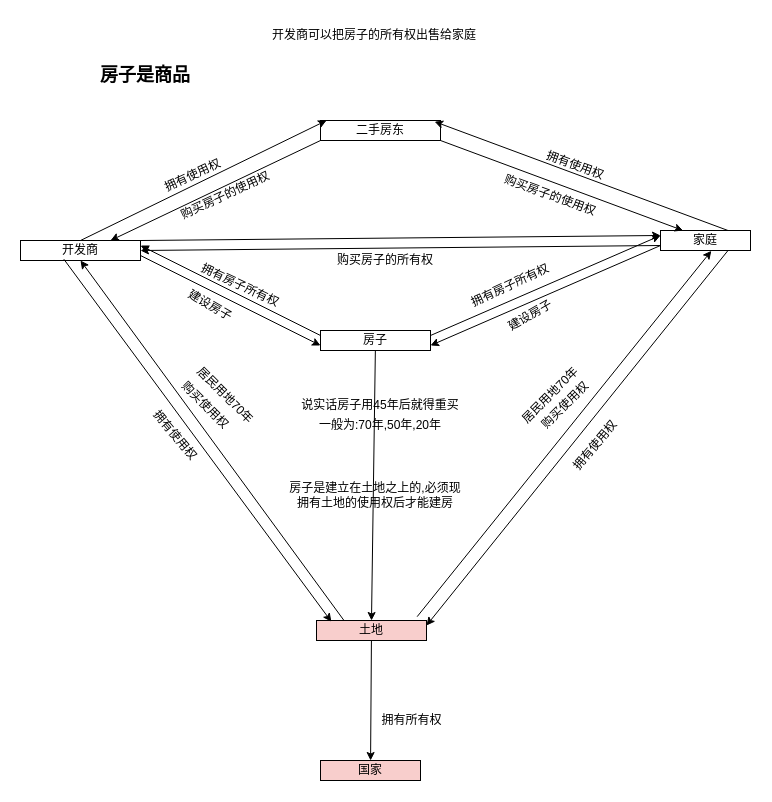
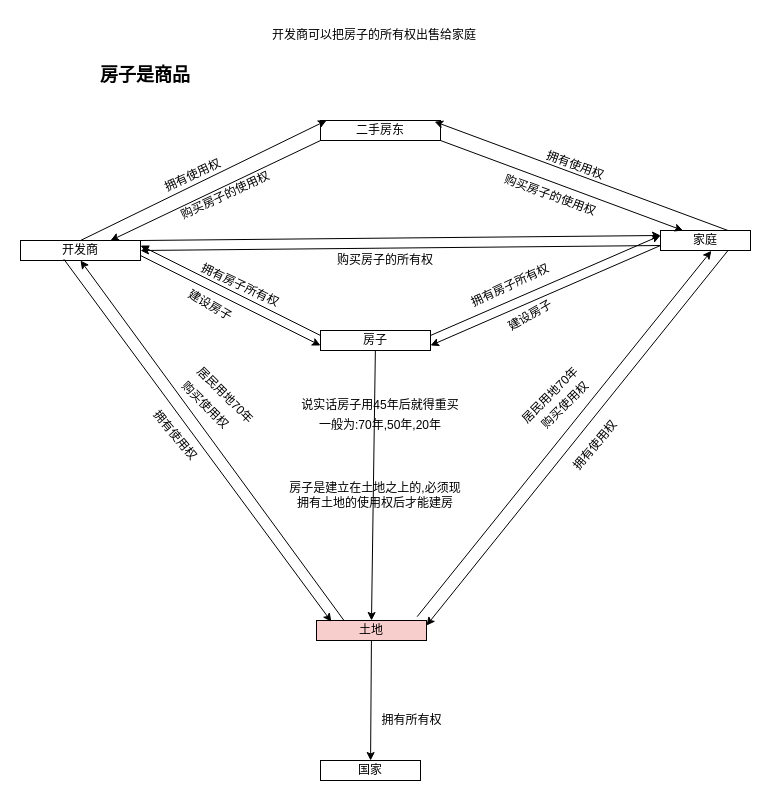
node "国家": fillcolor #f8cecc -> #ffffff
